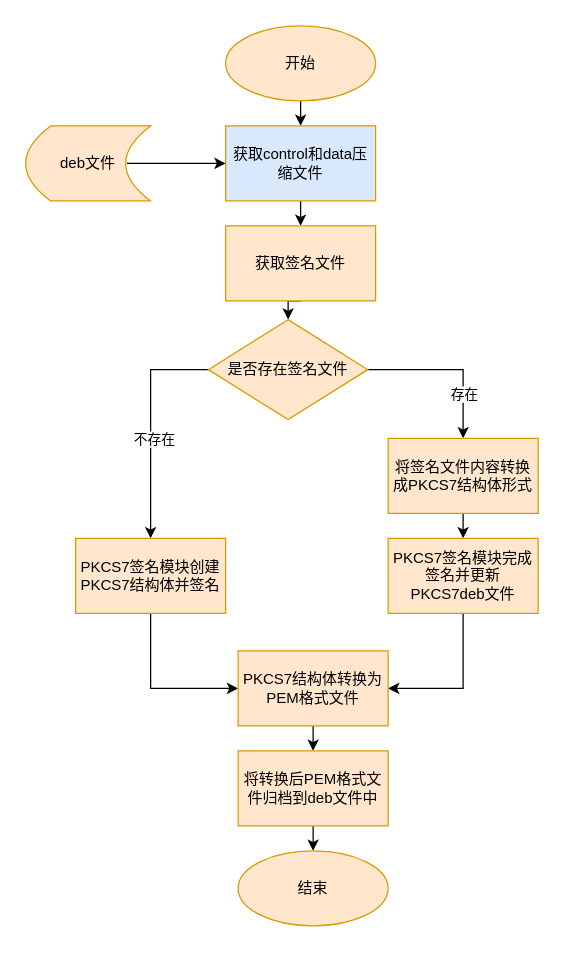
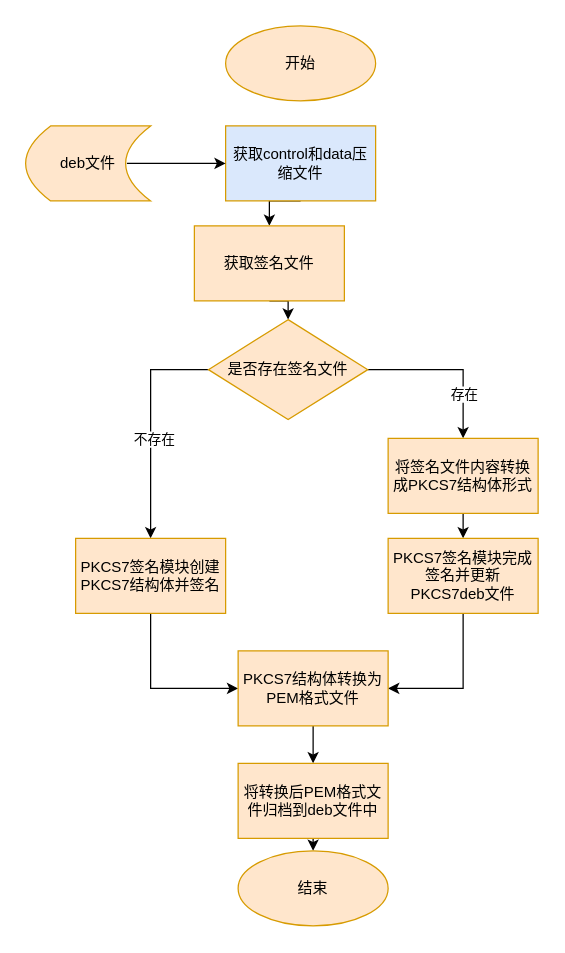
edge "开始" -> "获取control和data压缩文件": removed
node "获取签名文件": moved (301, 263) -> (269, 263)
node "将转换后PEM格式文件归档到deb文件中": moved (313, 788) -> (313, 801)
